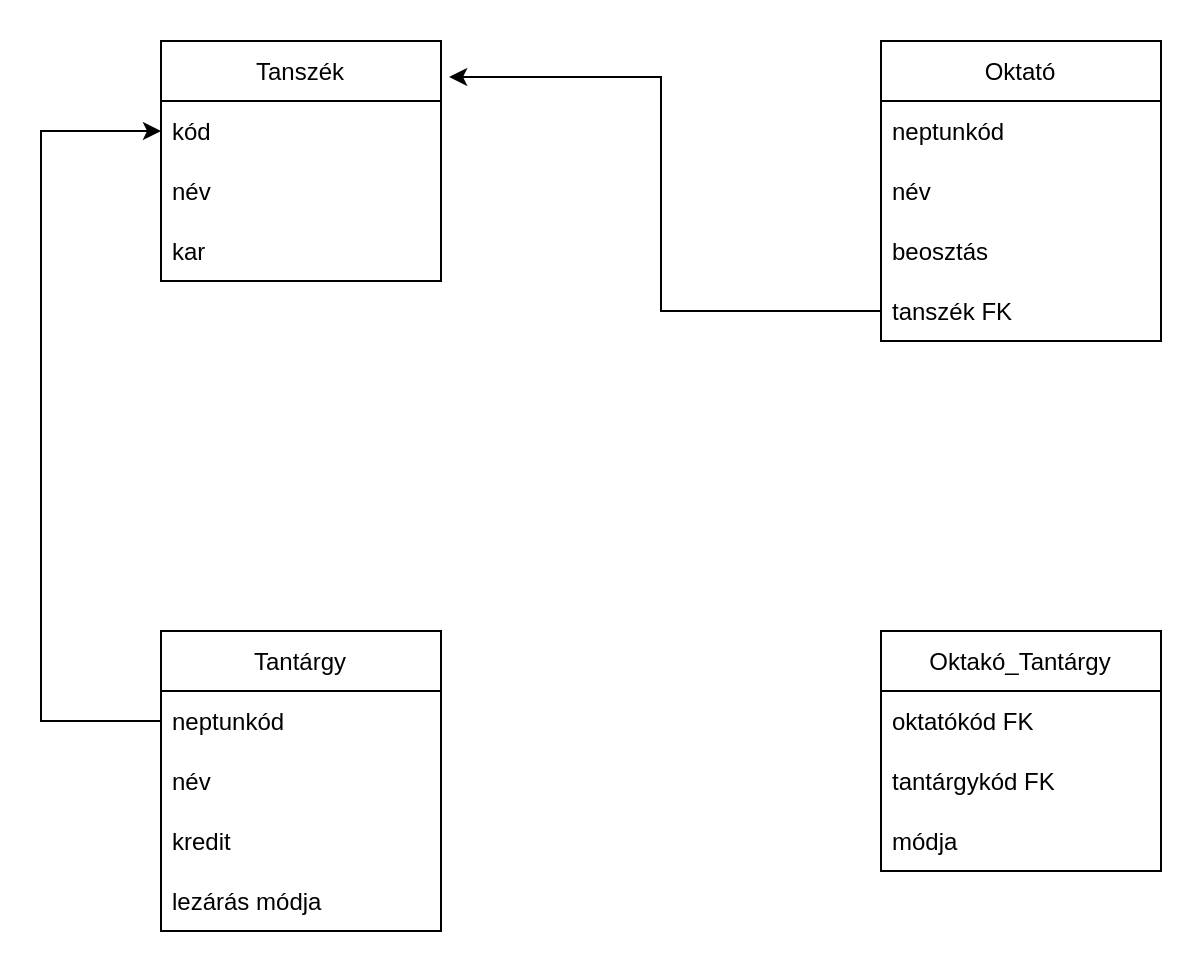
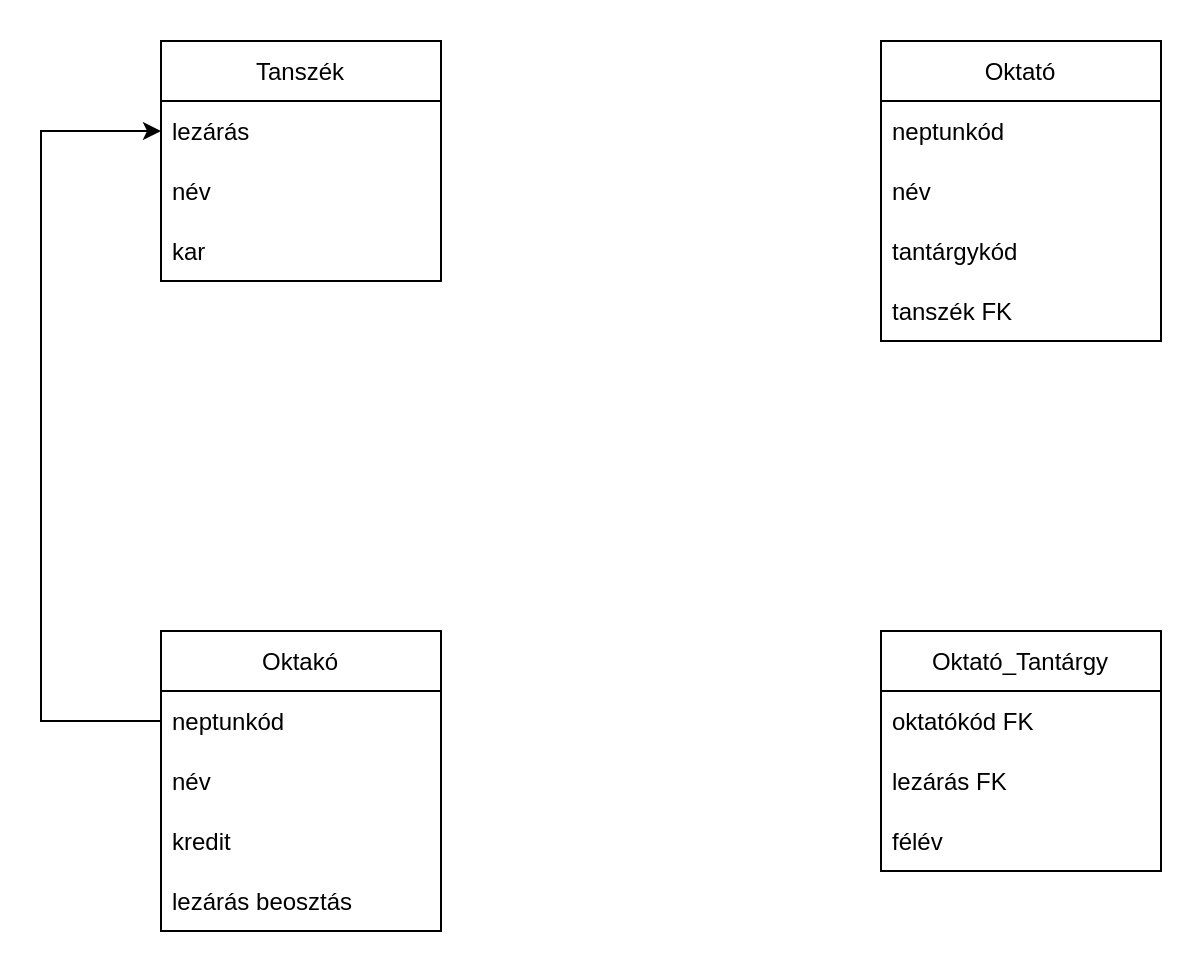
node "kód": label "kód" -> "lezárás"
edge "tanszék FK" -> "Tanszék": removed
node "beosztás": label "beosztás" -> "tantárgykód"
node "Tantárgy": label "Tantárgy" -> "Oktakó"
node "Oktakó_Tantárgy": label "Oktakó_Tantárgy" -> "Oktató_Tantárgy"
node "tantárgykód FK": label "tantárgykód FK" -> "lezárás FK"
node "módja": label "módja" -> "félév"
node "lezárás módja": label "lezárás módja" -> "lezárás beosztás"
